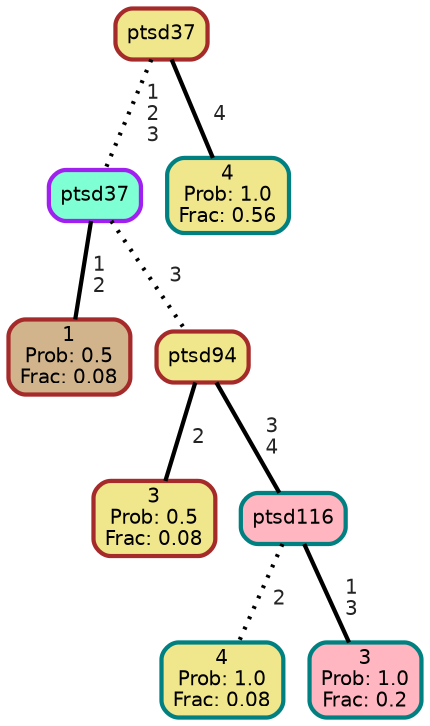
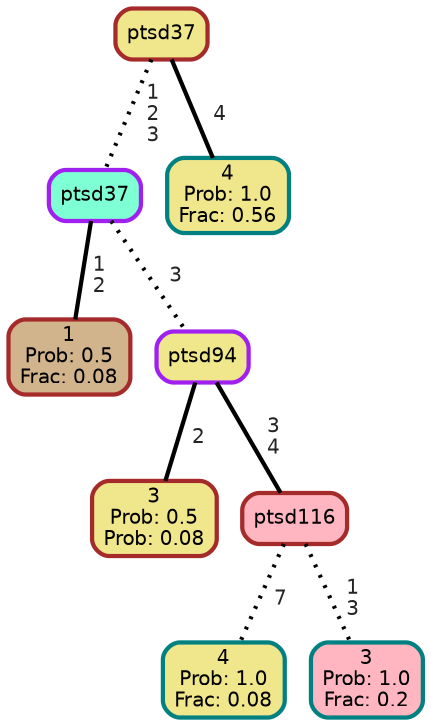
node "ptsd94": color brown -> purple
node "3 Prob: 0.5 Frac: 0.08": label "3 Prob: 0.5 Frac: 0.08" -> "3 Prob: 0.5 Prob: 0.08"
node "ptsd116": color teal -> brown
edge "ptsd116" -- "3 Prob: 1.0 Frac: 0.2": style bold -> dotted
edge "ptsd116" -- "4 Prob: 1.0 Frac: 0.08": label " 2" -> " 7"
